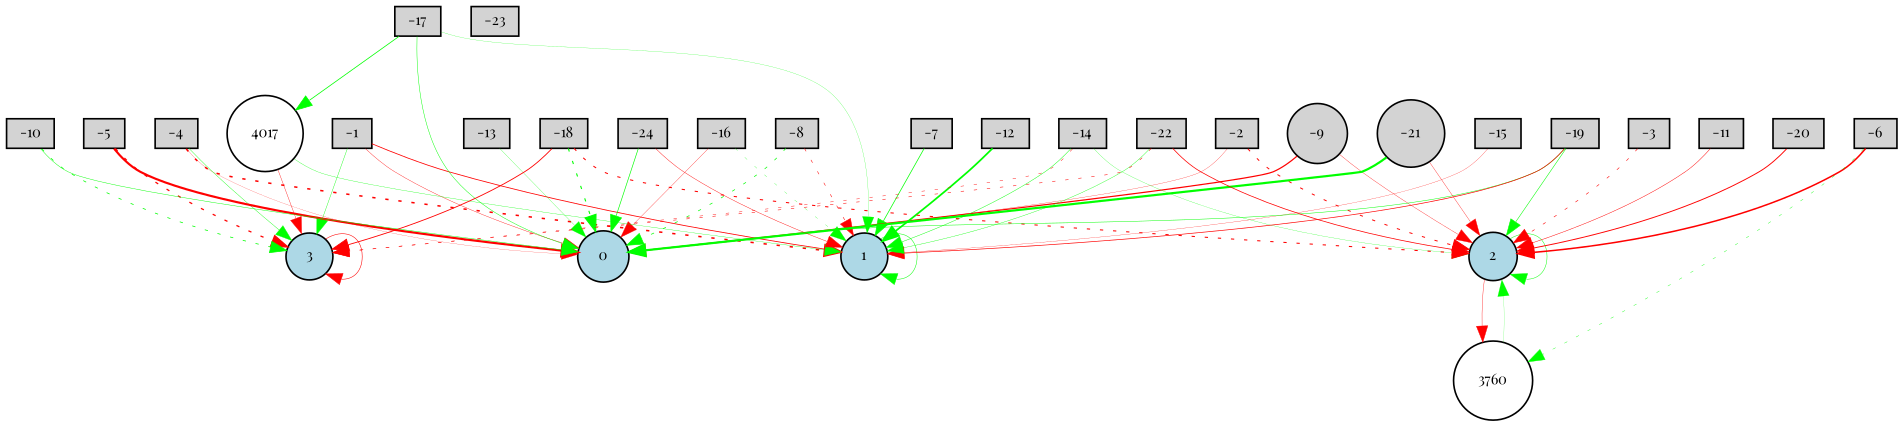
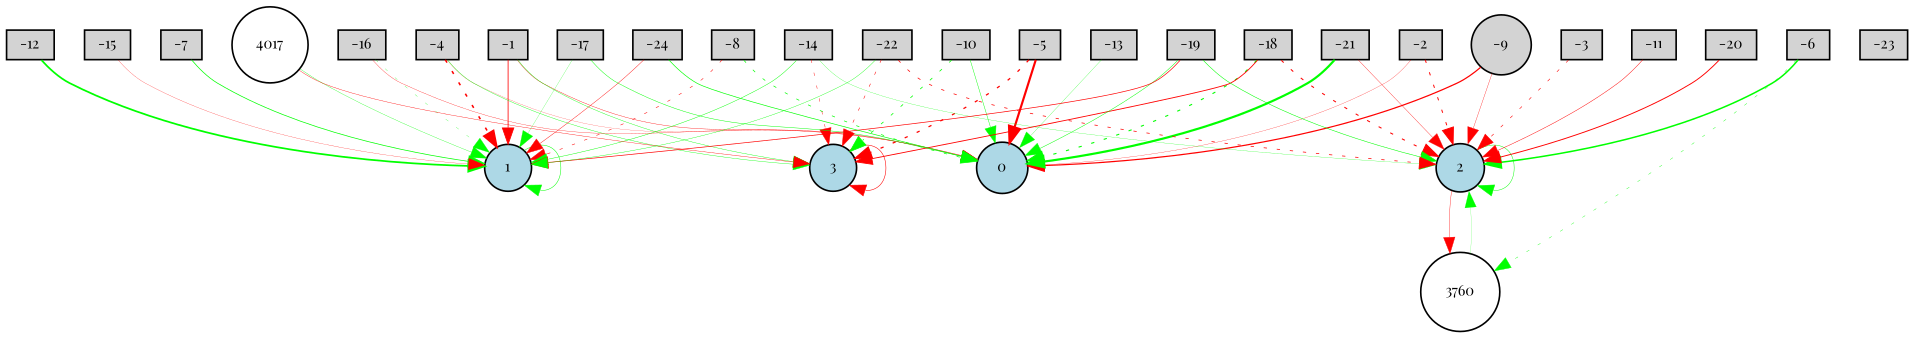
edge "-17" -> "4017": removed
node "-21": shape circle -> box
edge "-22" -> "2": style solid -> dotted
edge "-6" -> "2": color red -> green
